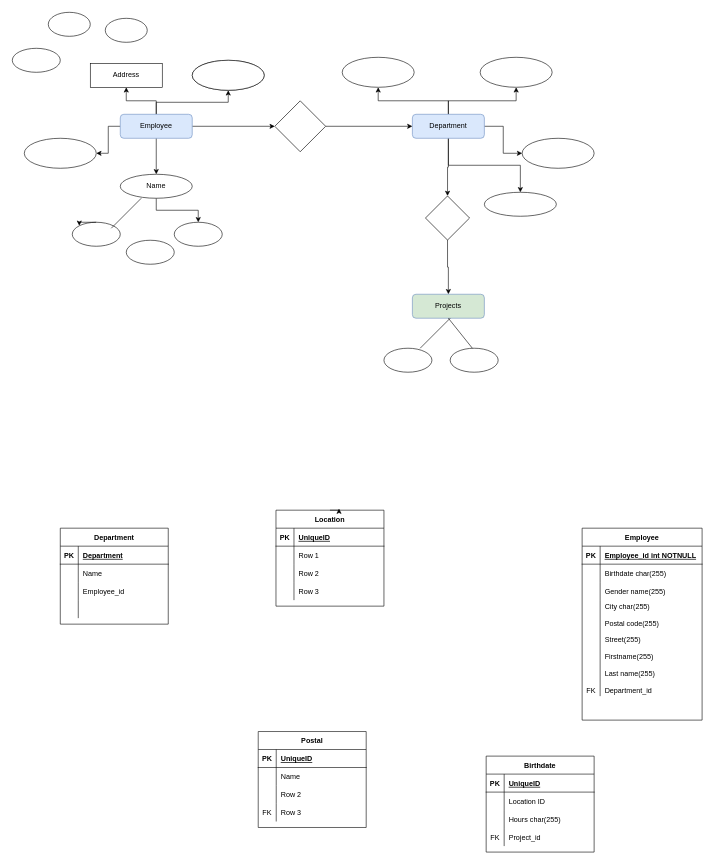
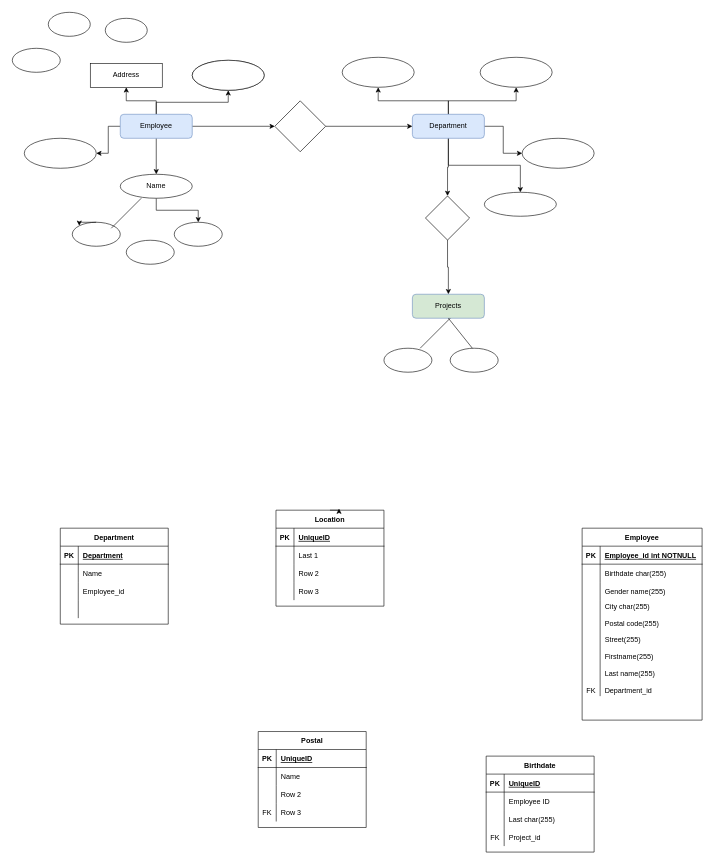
node "Row 1": label "Row 1" -> "Last 1"
node "Location ID": label "Location ID" -> "Employee ID"
node "Hours char(255)": label "Hours char(255)" -> "Last char(255)"
